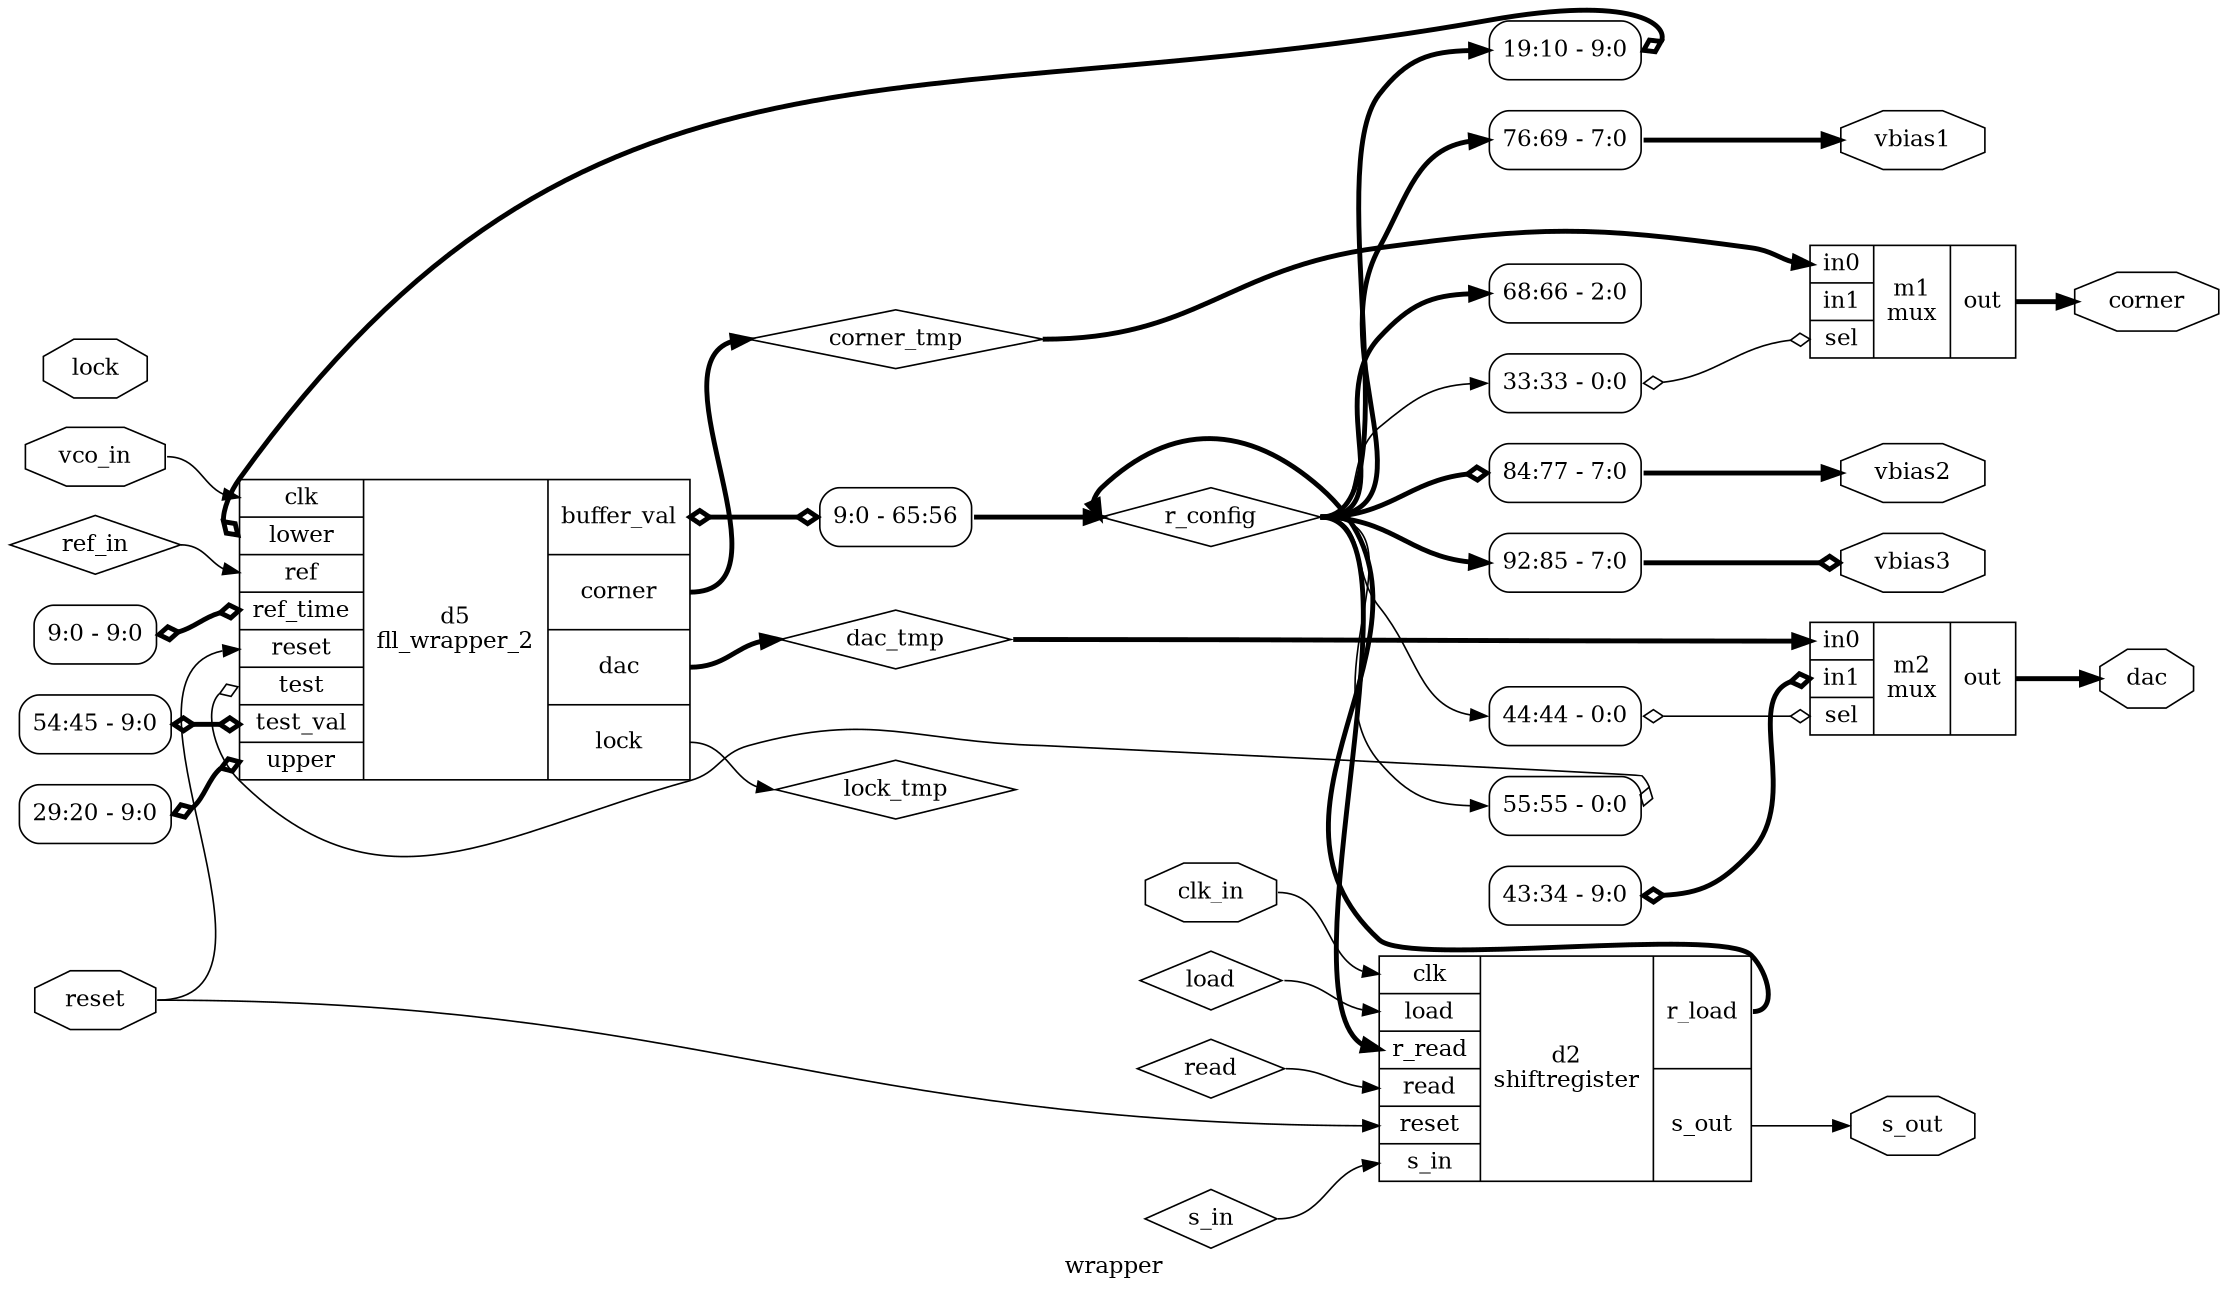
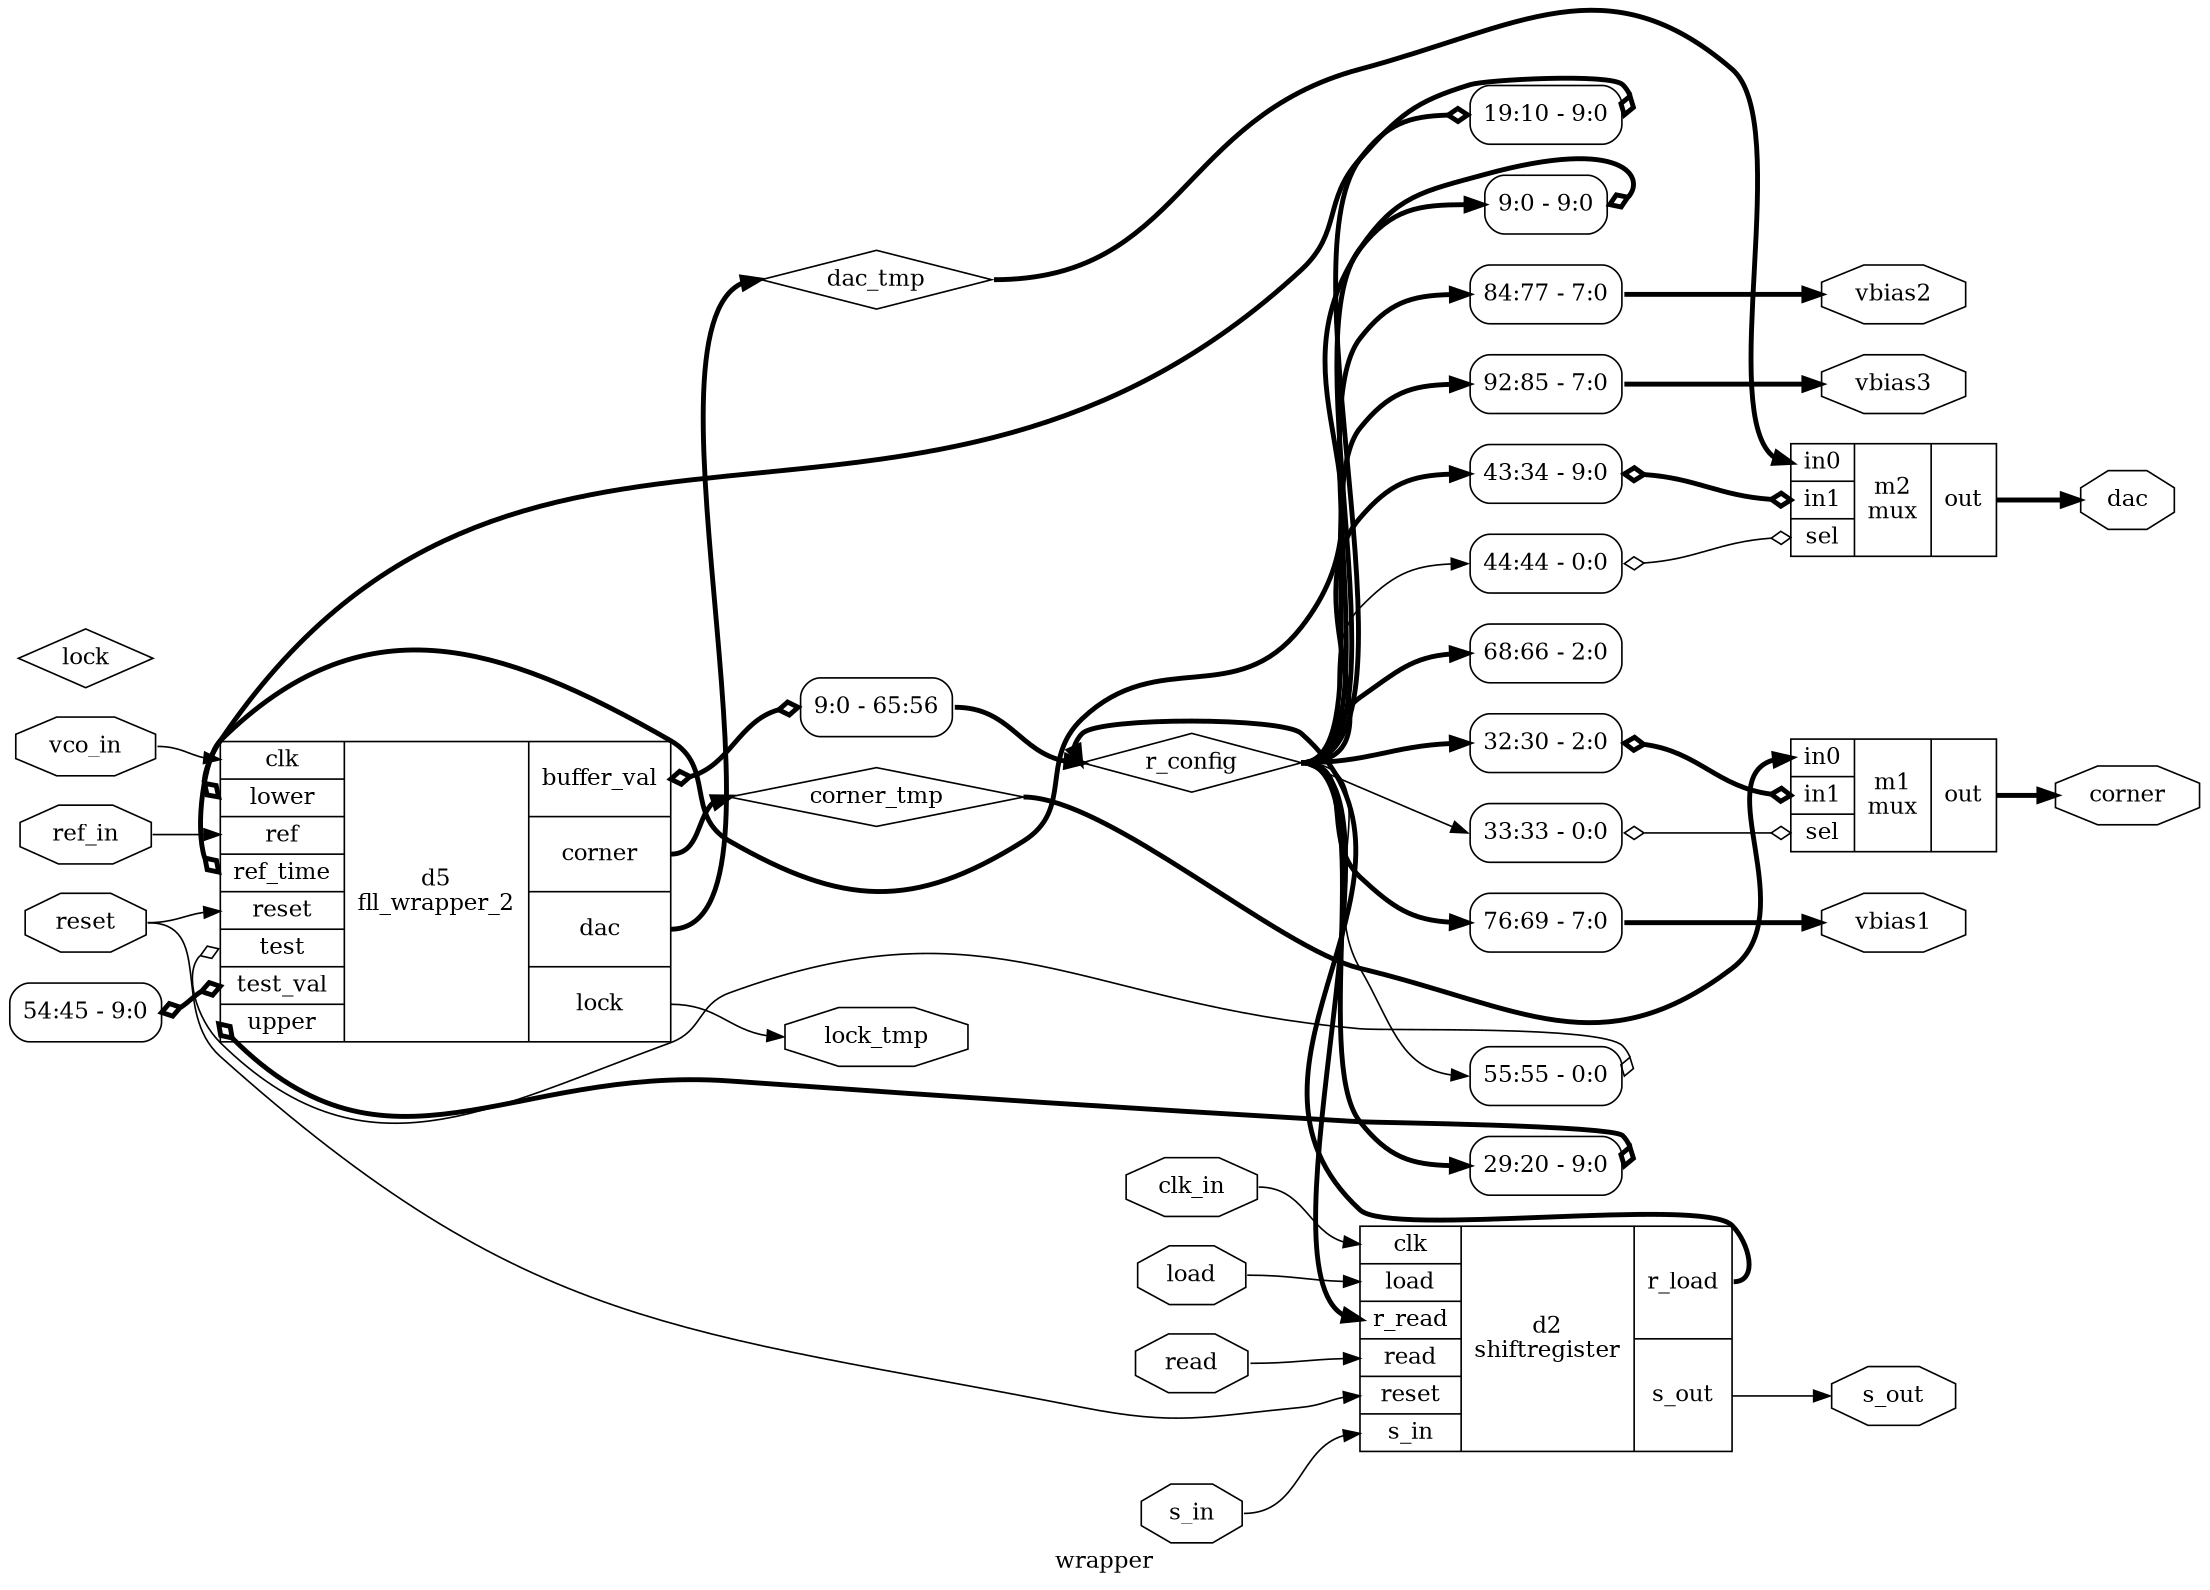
edge "r_config" -> "19:10 - 9:0": arrowhead normal -> odiamond
node "lock": shape octagon -> diamond
edge "r_config" -> "9:0 - 9:0": added
edge "r_config" -> "84:77 - 7:0": arrowhead odiamond -> normal
edge "r_config" -> "43:34 - 9:0": added
node "ref_in": shape diamond -> octagon
edge "92:85 - 7:0" -> "vbias3": arrowhead odiamond -> normal
node "32:30 - 2:0": added
node "lock_tmp": shape diamond -> octagon
node "load": shape diamond -> octagon
edge "r_config" -> "29:20 - 9:0": added
node "read": shape diamond -> octagon
node "s_in": shape diamond -> octagon
